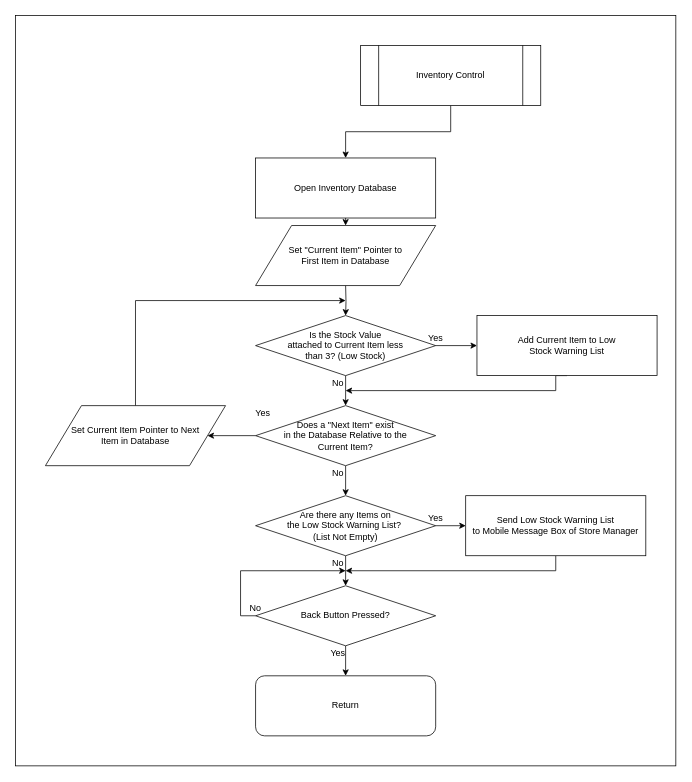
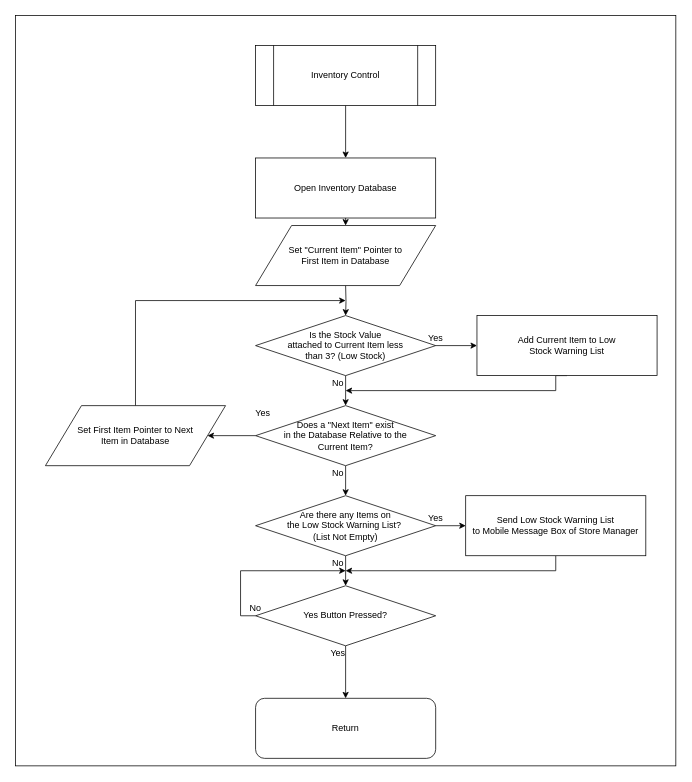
node "Inventory Control": moved (450, 75) -> (345, 75)
node "Set Current Item Pointer to Next Item in Database": label "Set Current Item Pointer to Next Item in Database" -> "Set First Item Pointer to Next Item in Database"
node "Back Button Pressed?": label "Back Button Pressed?" -> "Yes Button Pressed?"
node "Return": moved (345, 705) -> (345, 728)
